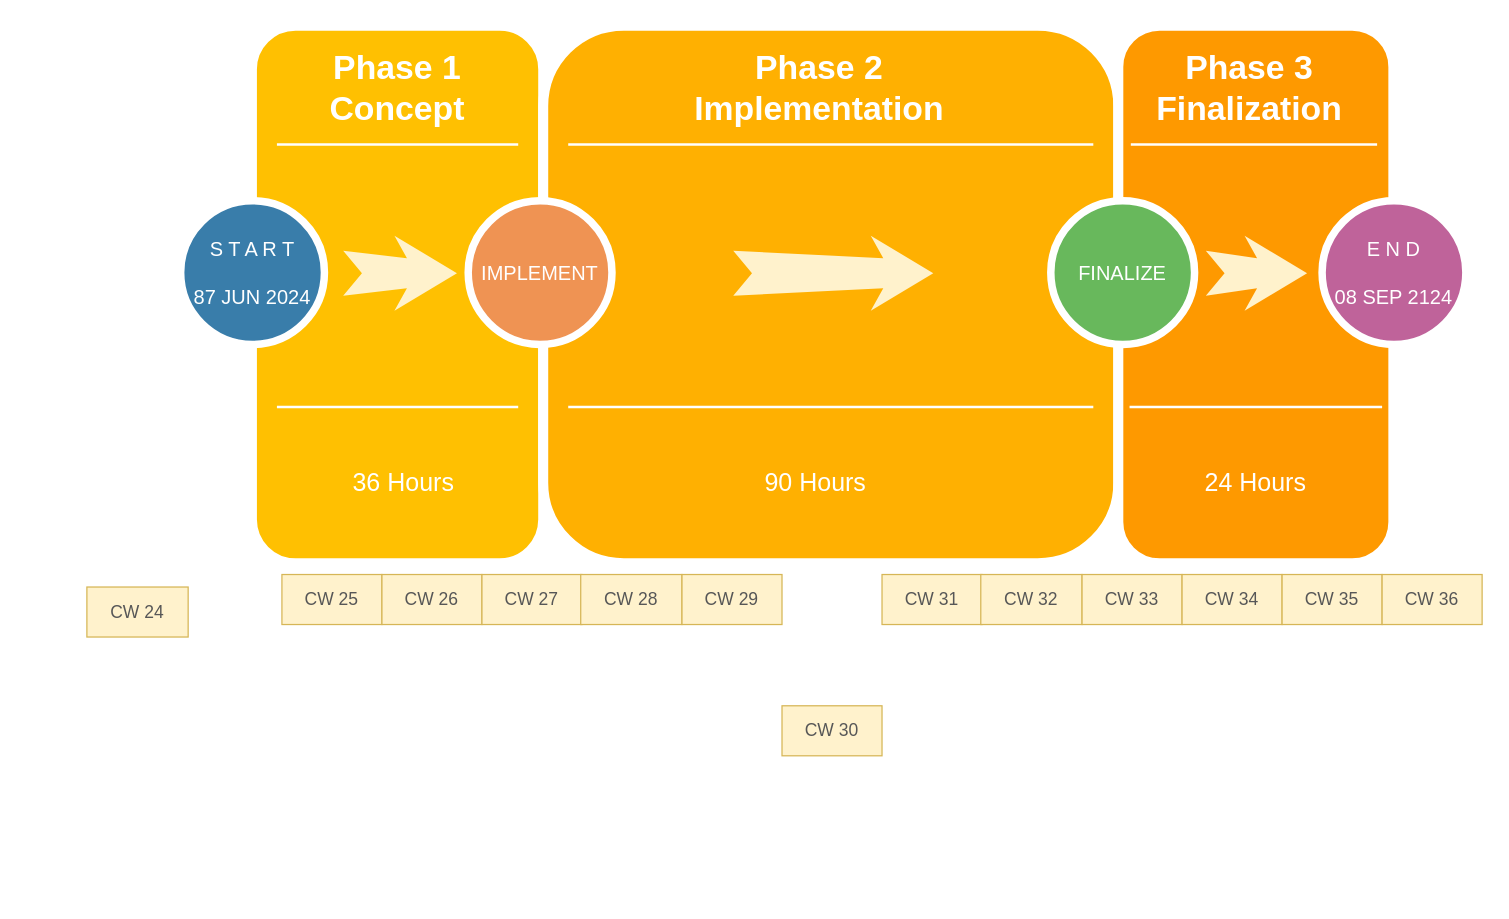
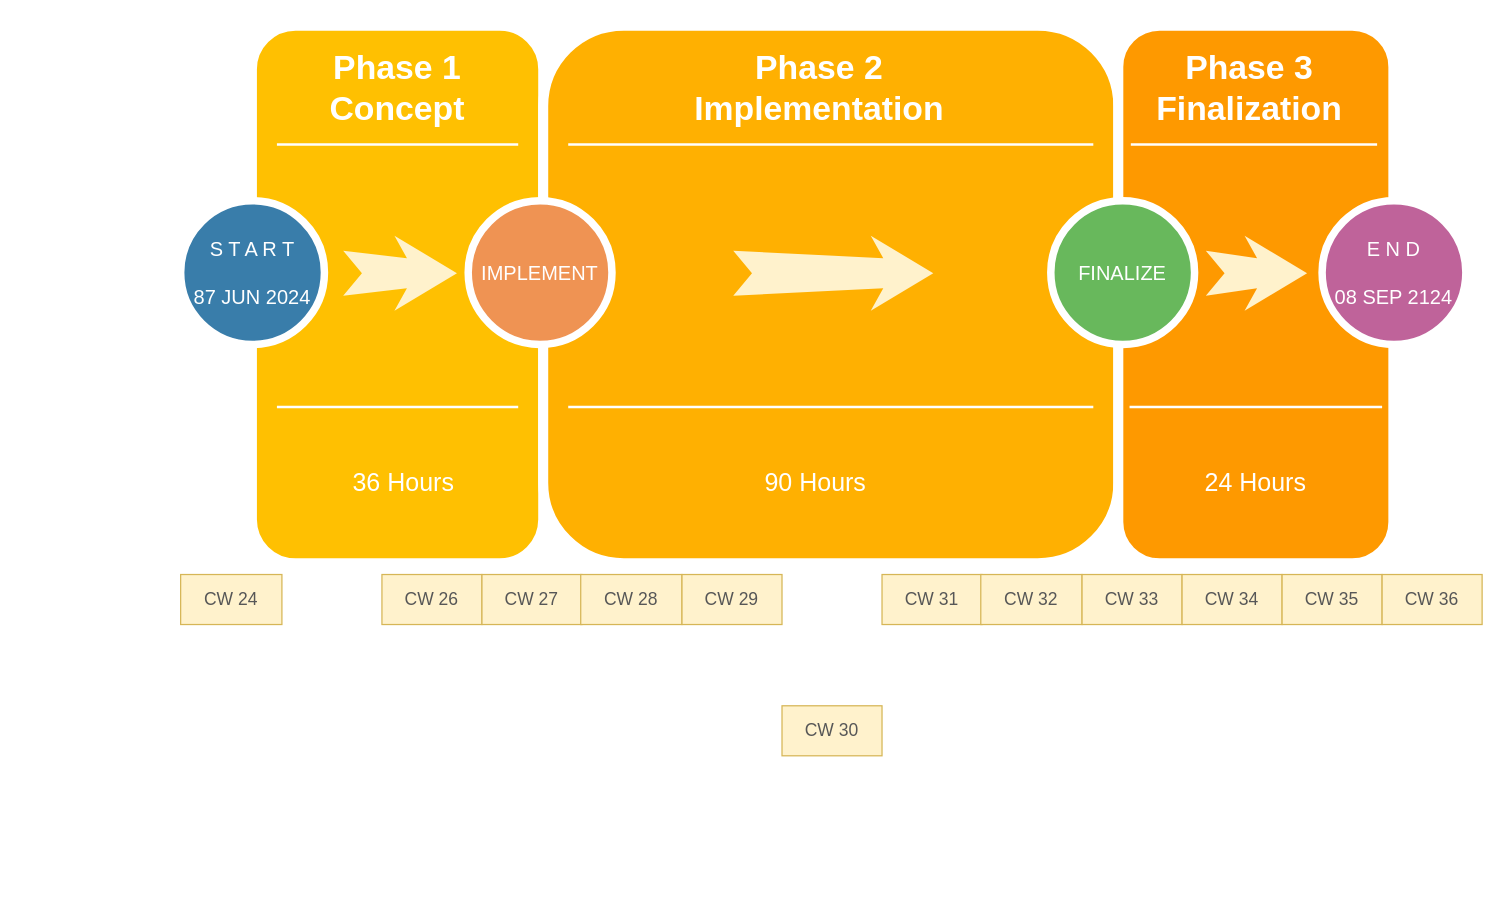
node "CW 25": removed
node "CW 24": moved (138, 612) -> (231, 599)
